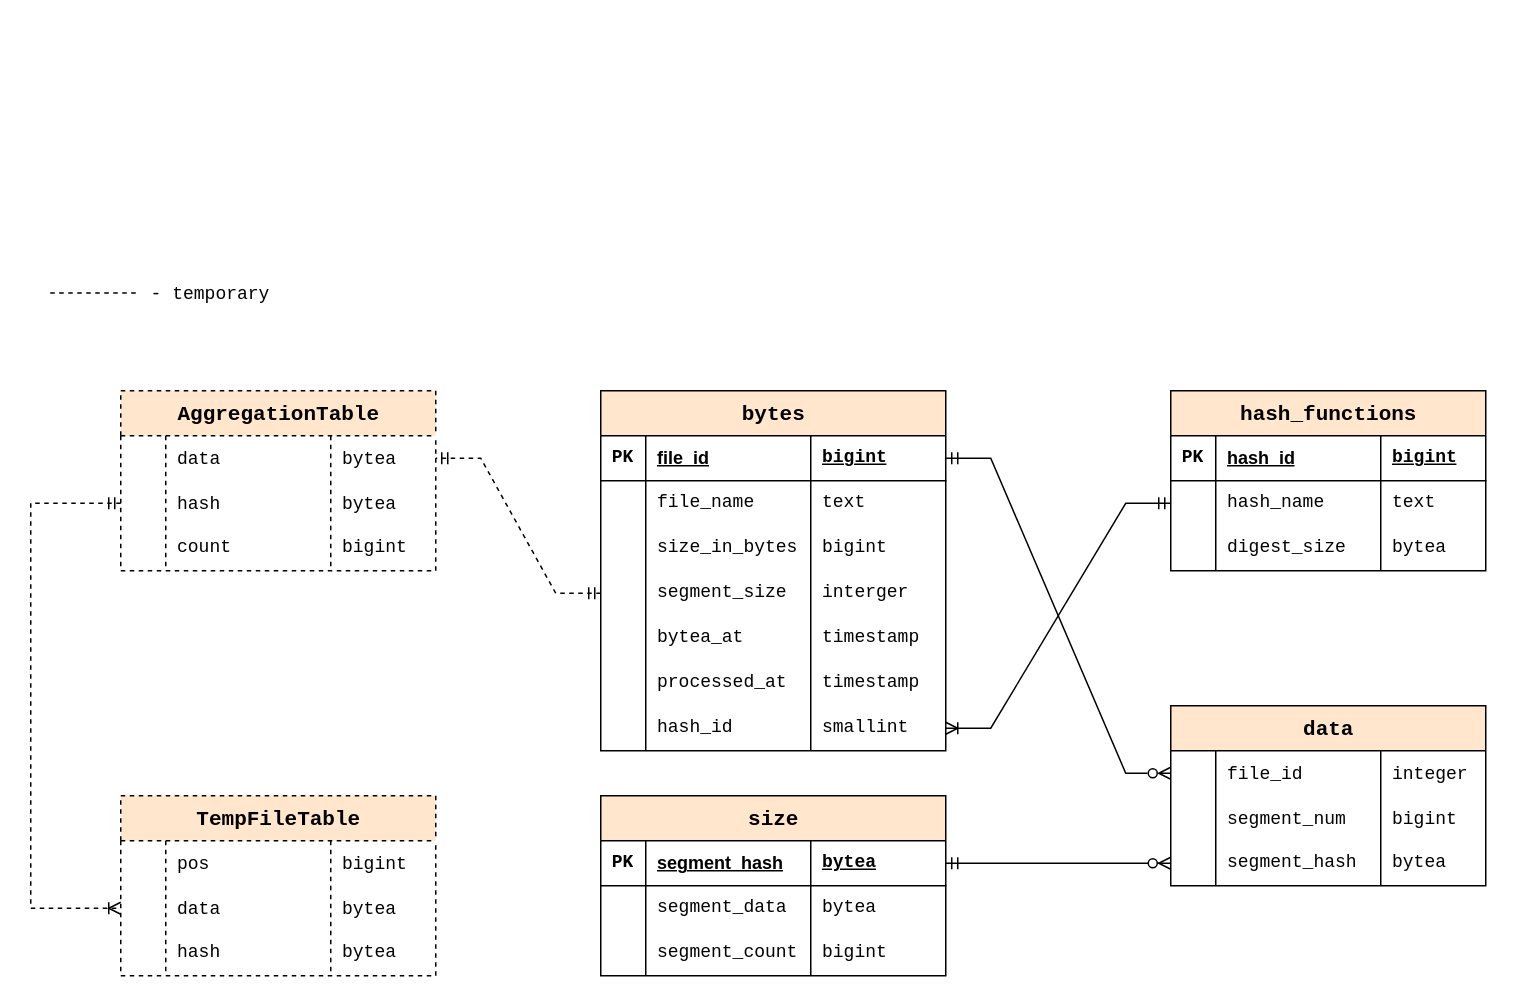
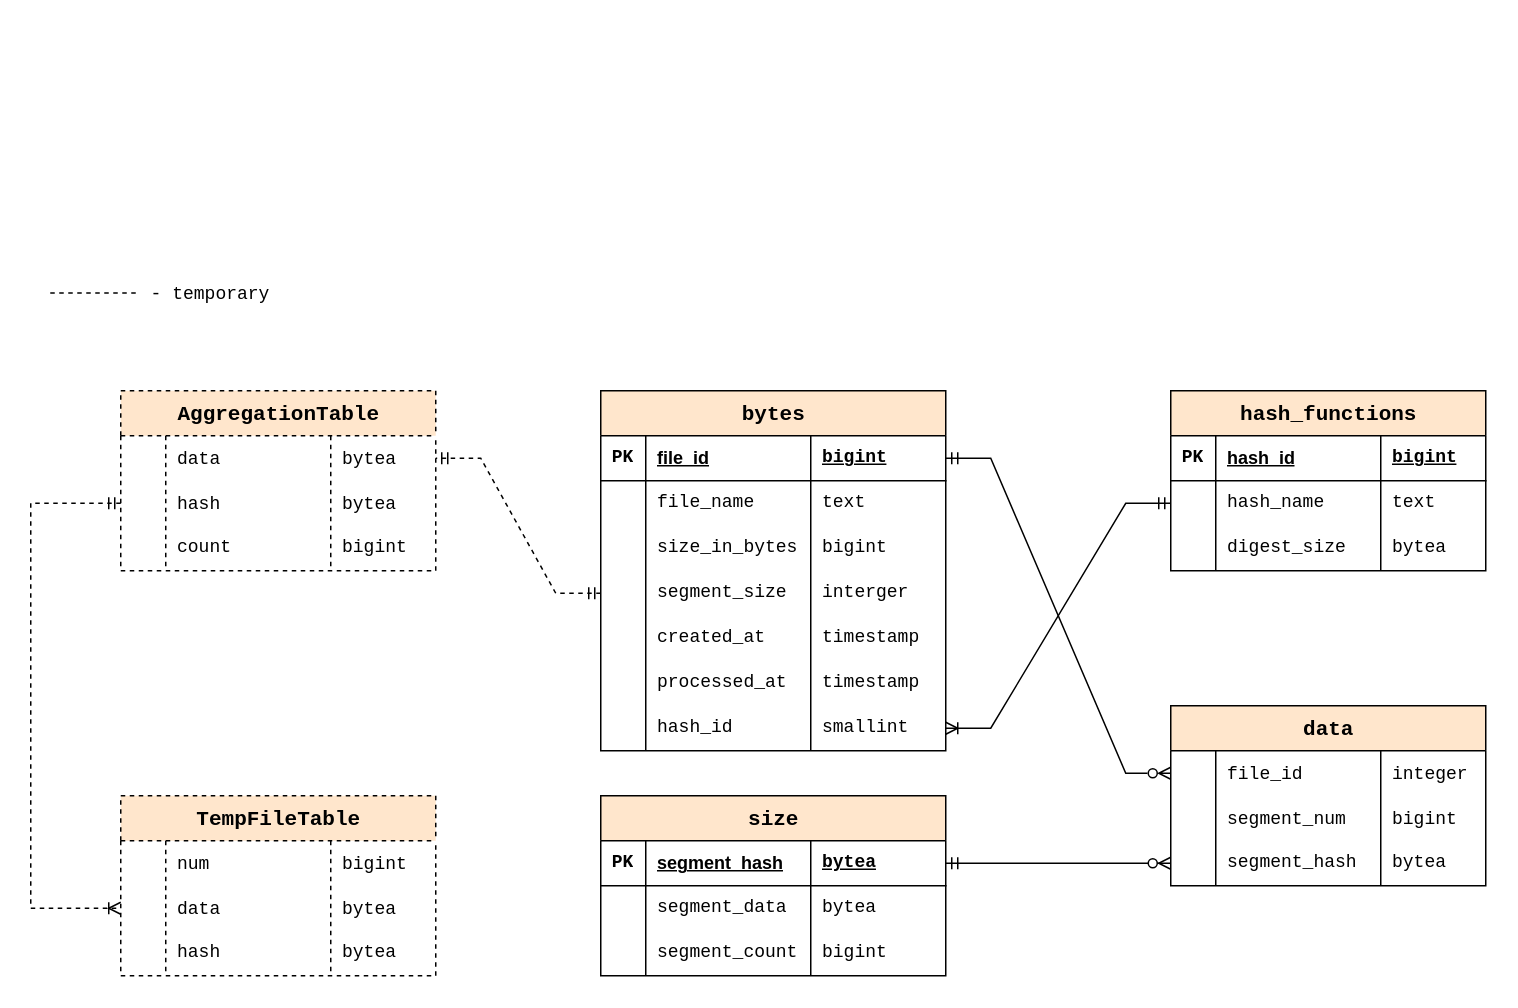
node "bytea_at": label "bytea_at" -> "created_at"
node "pos": label "pos" -> "num"
